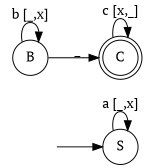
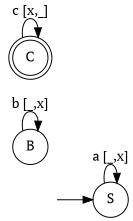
edge "B" -> "C": removed, label "_"
